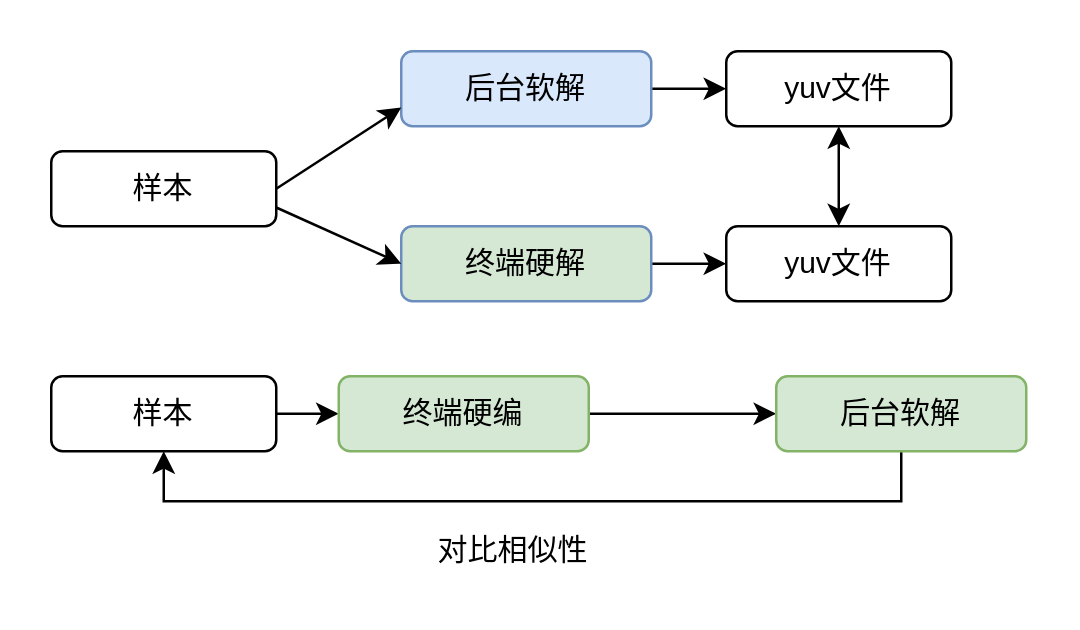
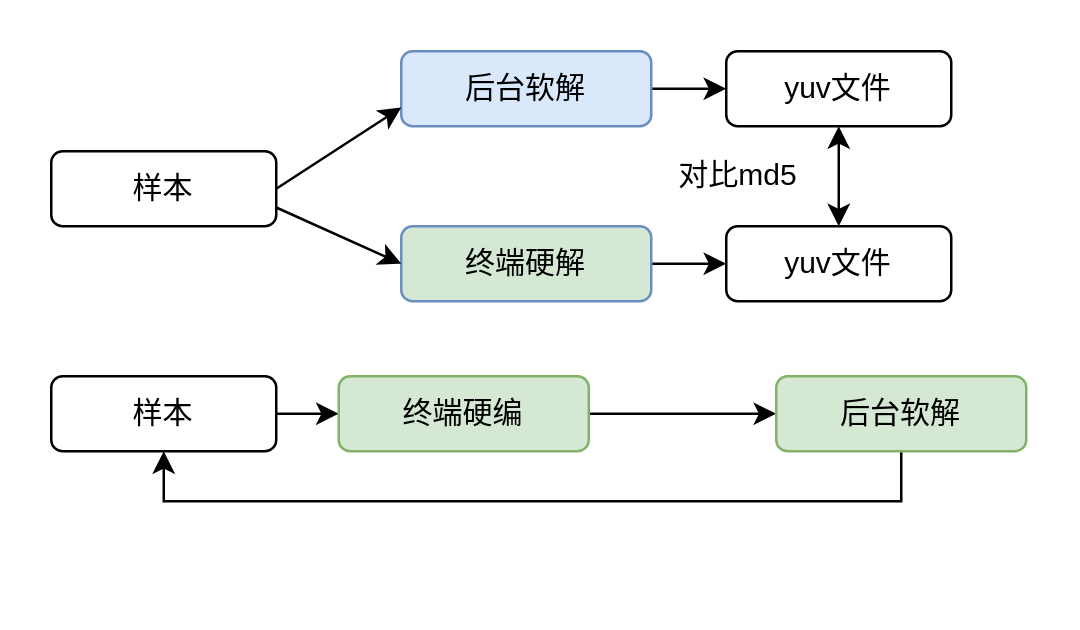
node "对比md5": added
node "对比相似性": removed
